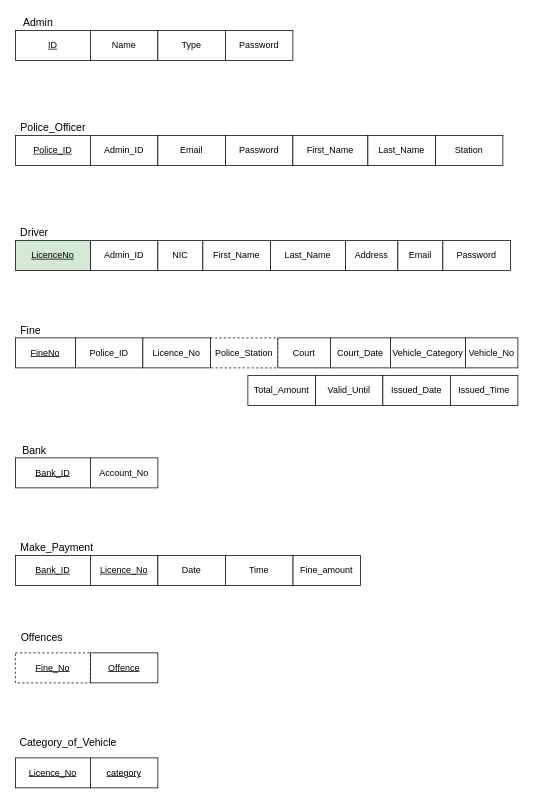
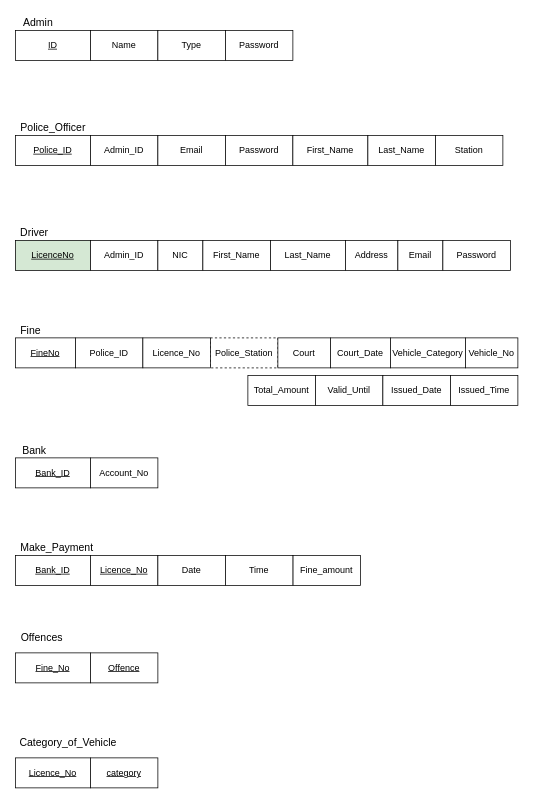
node "Fine_No": style dashed -> solid
